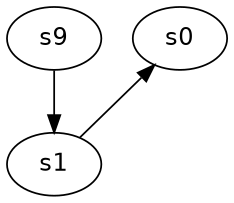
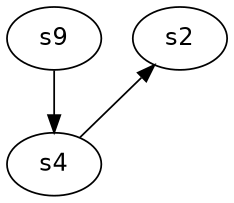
node "s0": label "s0" -> "s2"
node "s1": label "s1" -> "s4"
